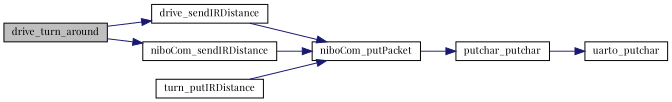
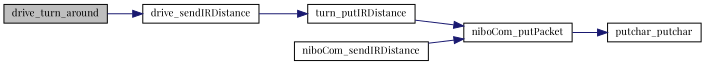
edge "drive_sendIRDistance" -> "niboCom_putPacket": now "drive_sendIRDistance" -> "turn_putIRDistance"
edge "drive_turn_around" -> "niboCom_sendIRDistance": removed
node "uart0_putchar": removed
